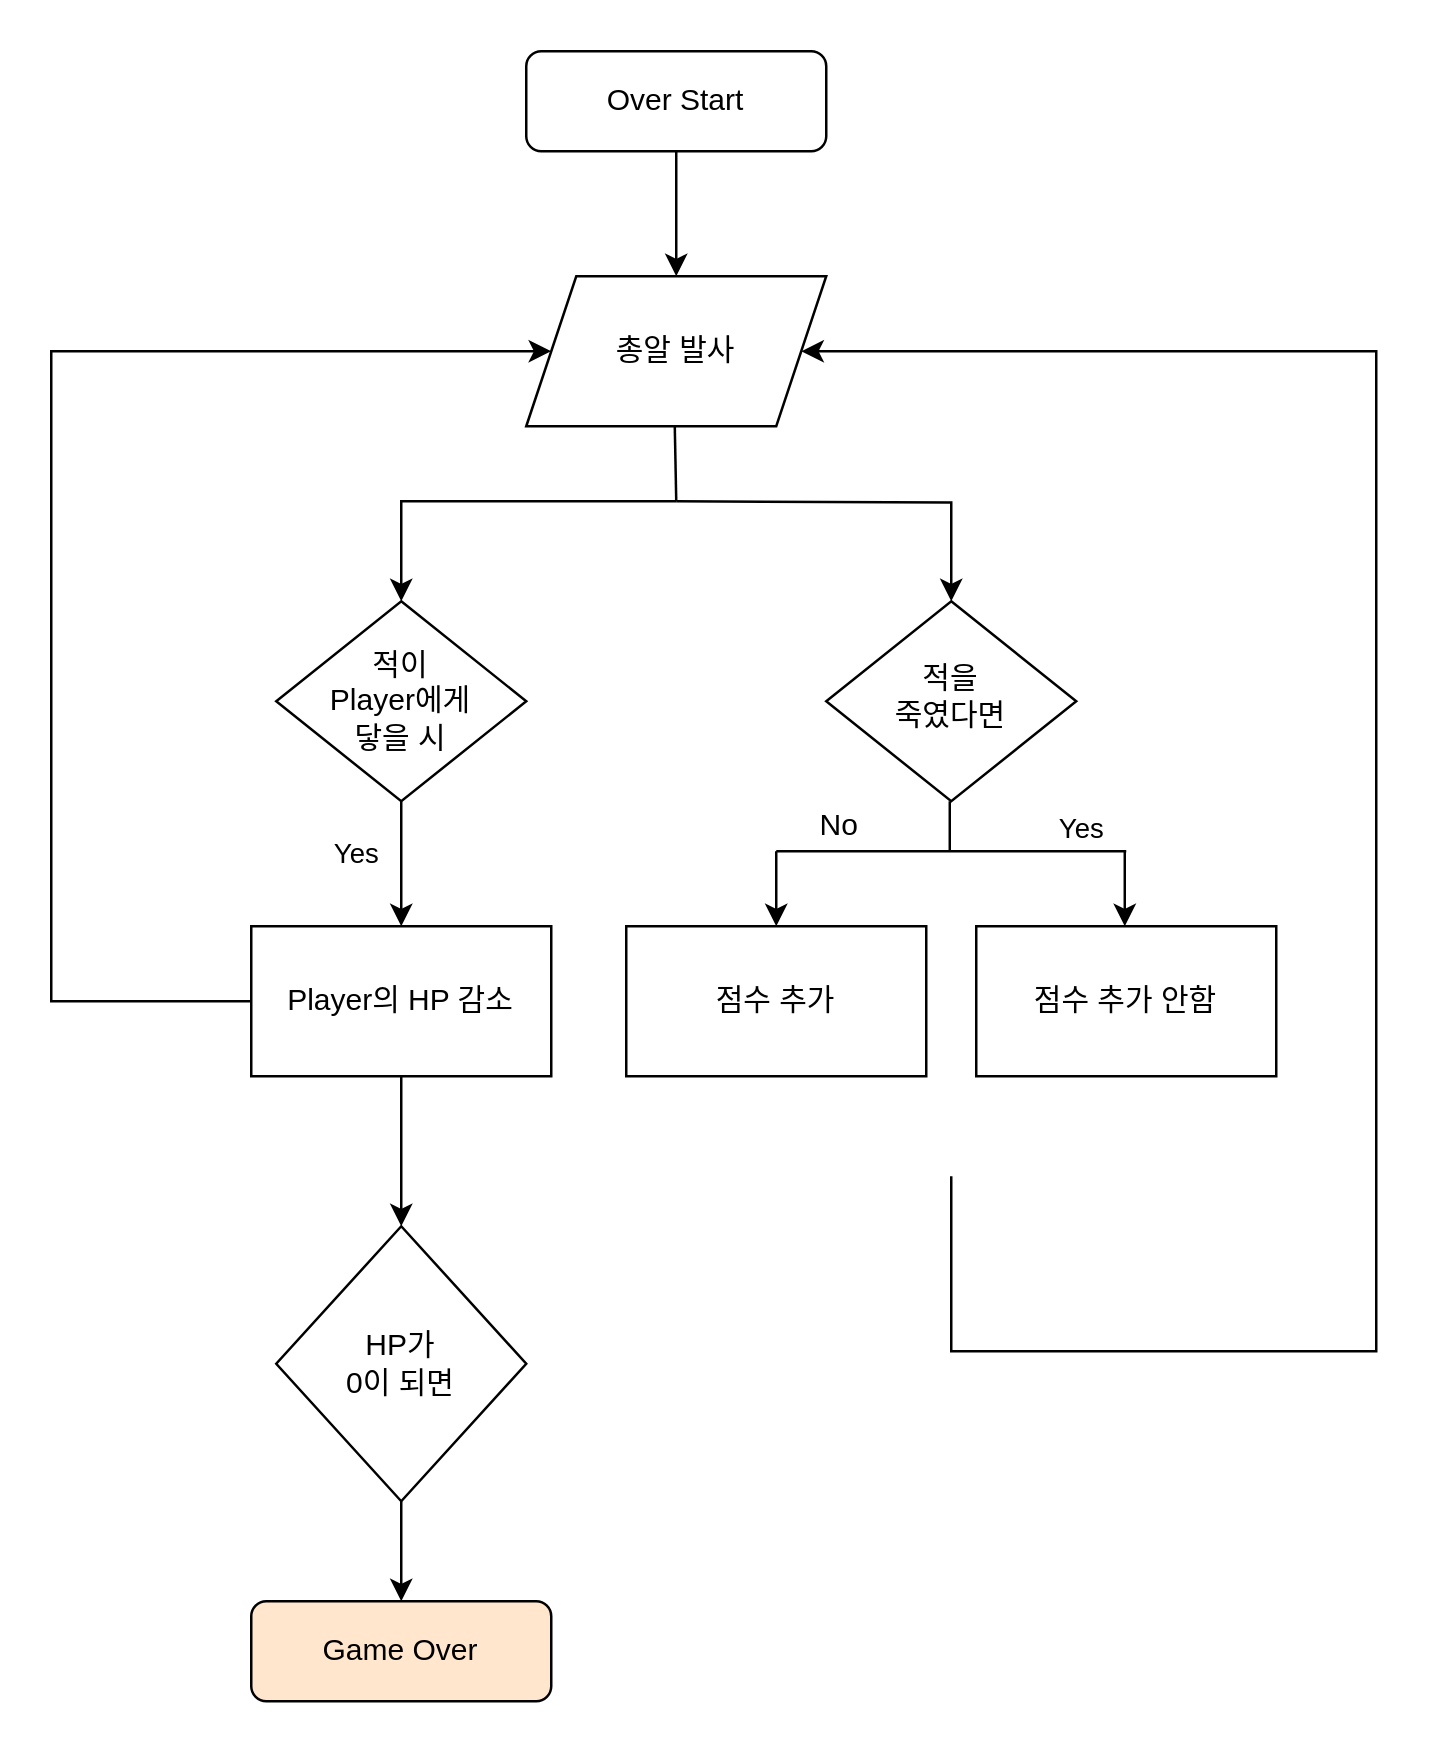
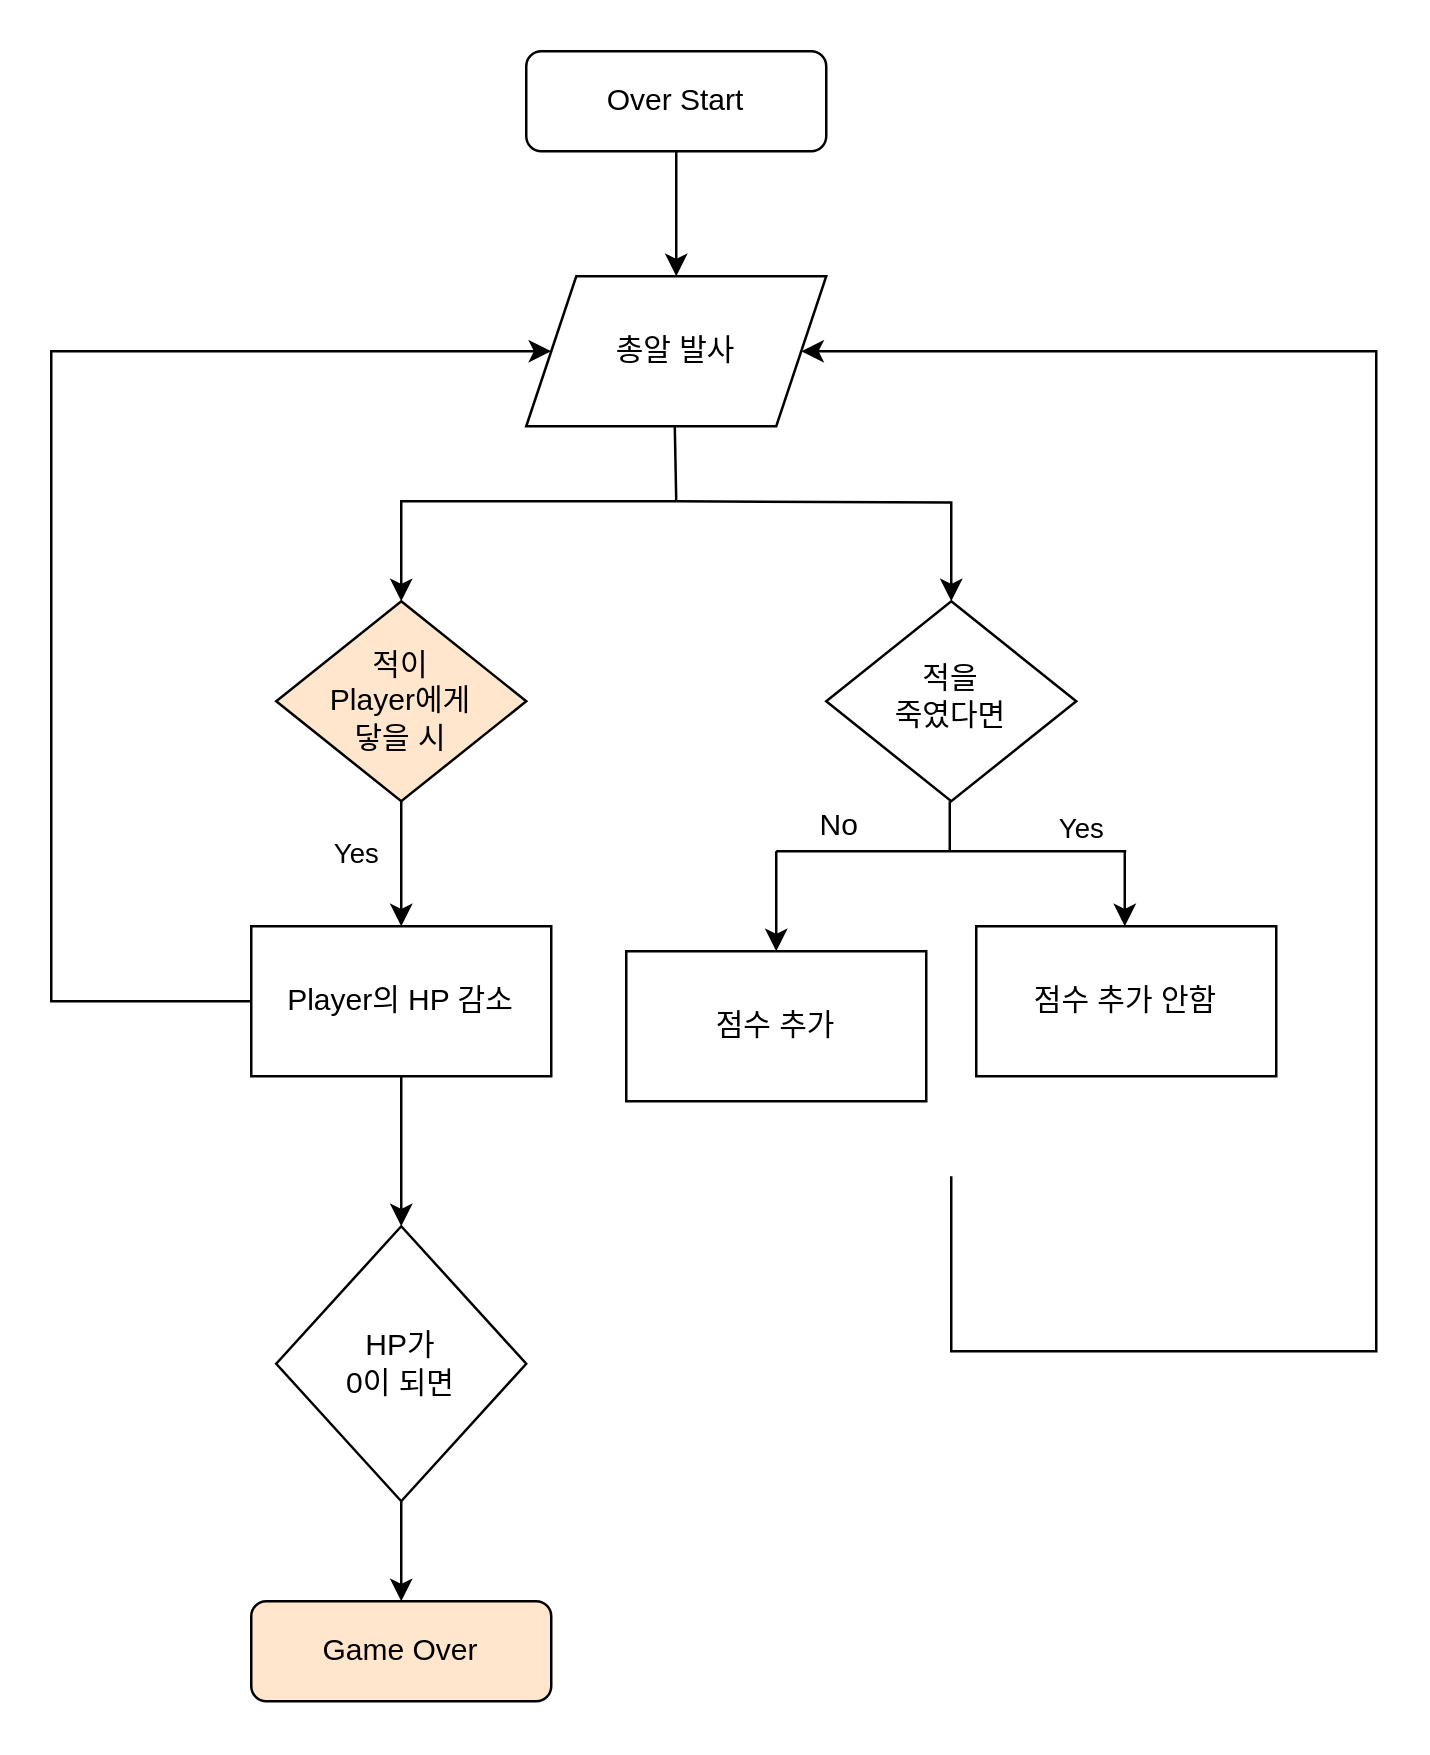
node "적이 Player에게 닿을 시": fillcolor #ffffff -> #ffe6cc
node "점수 추가": moved (776, 1001) -> (776, 1026)
